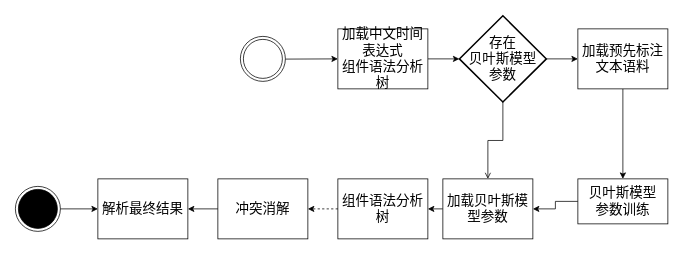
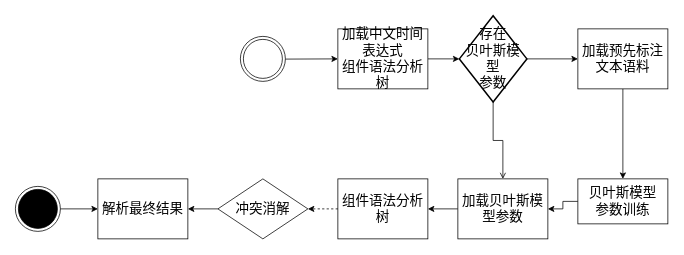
node "存在贝叶斯模型 参数": size 87x86 -> 68x86
node "冲突消解": shape rectangle -> diamond
node "加载贝叶斯模型参数": moved (488, 209) -> (503, 209)
